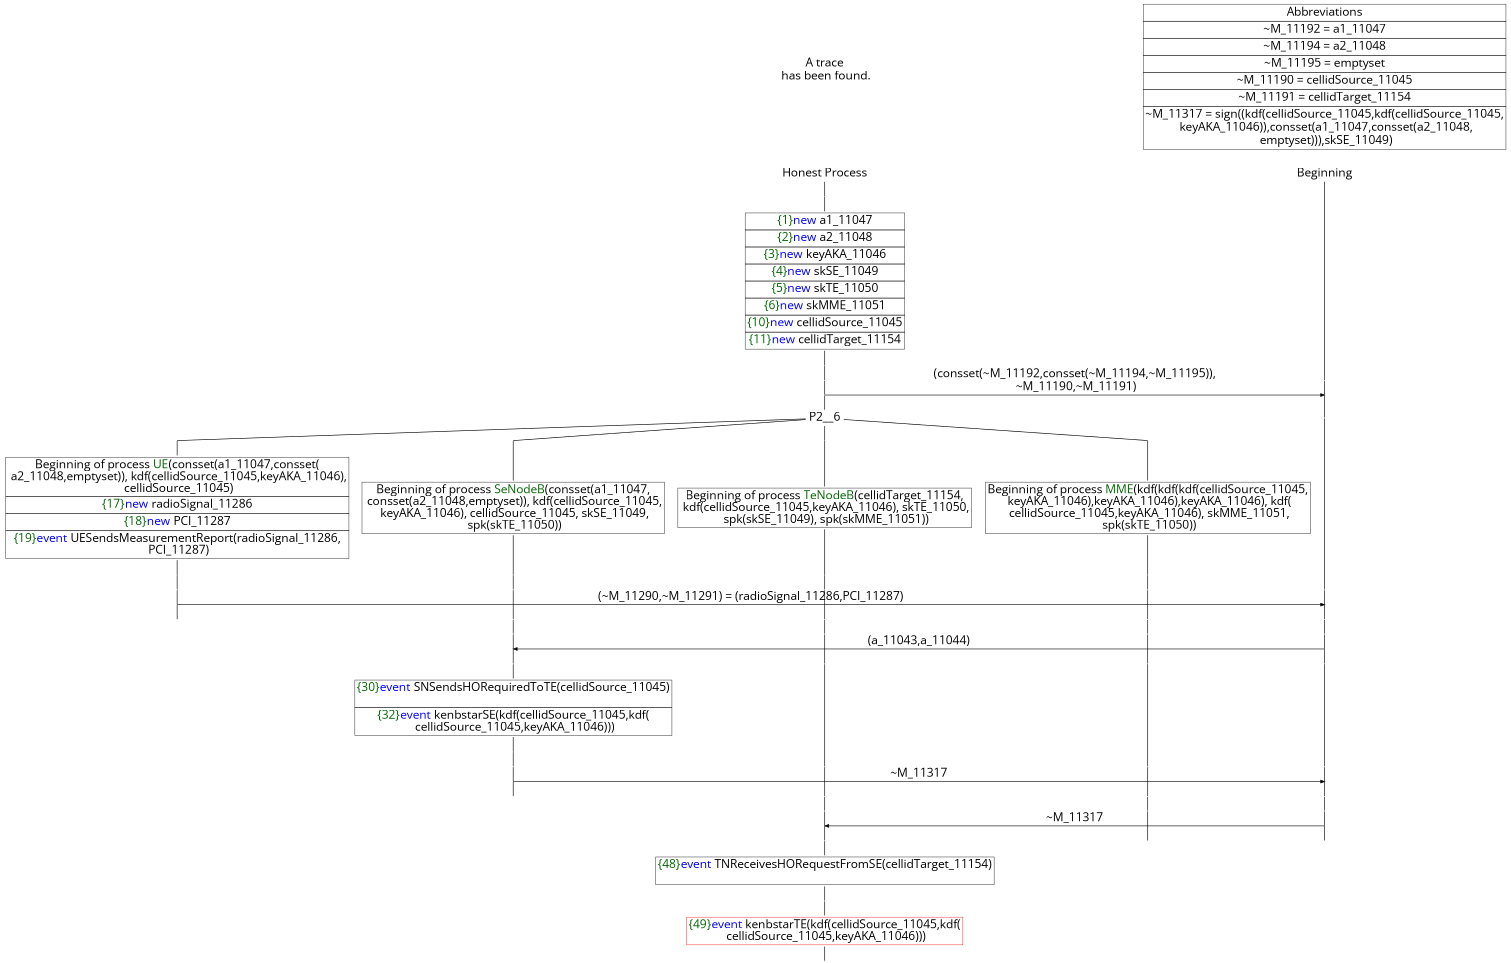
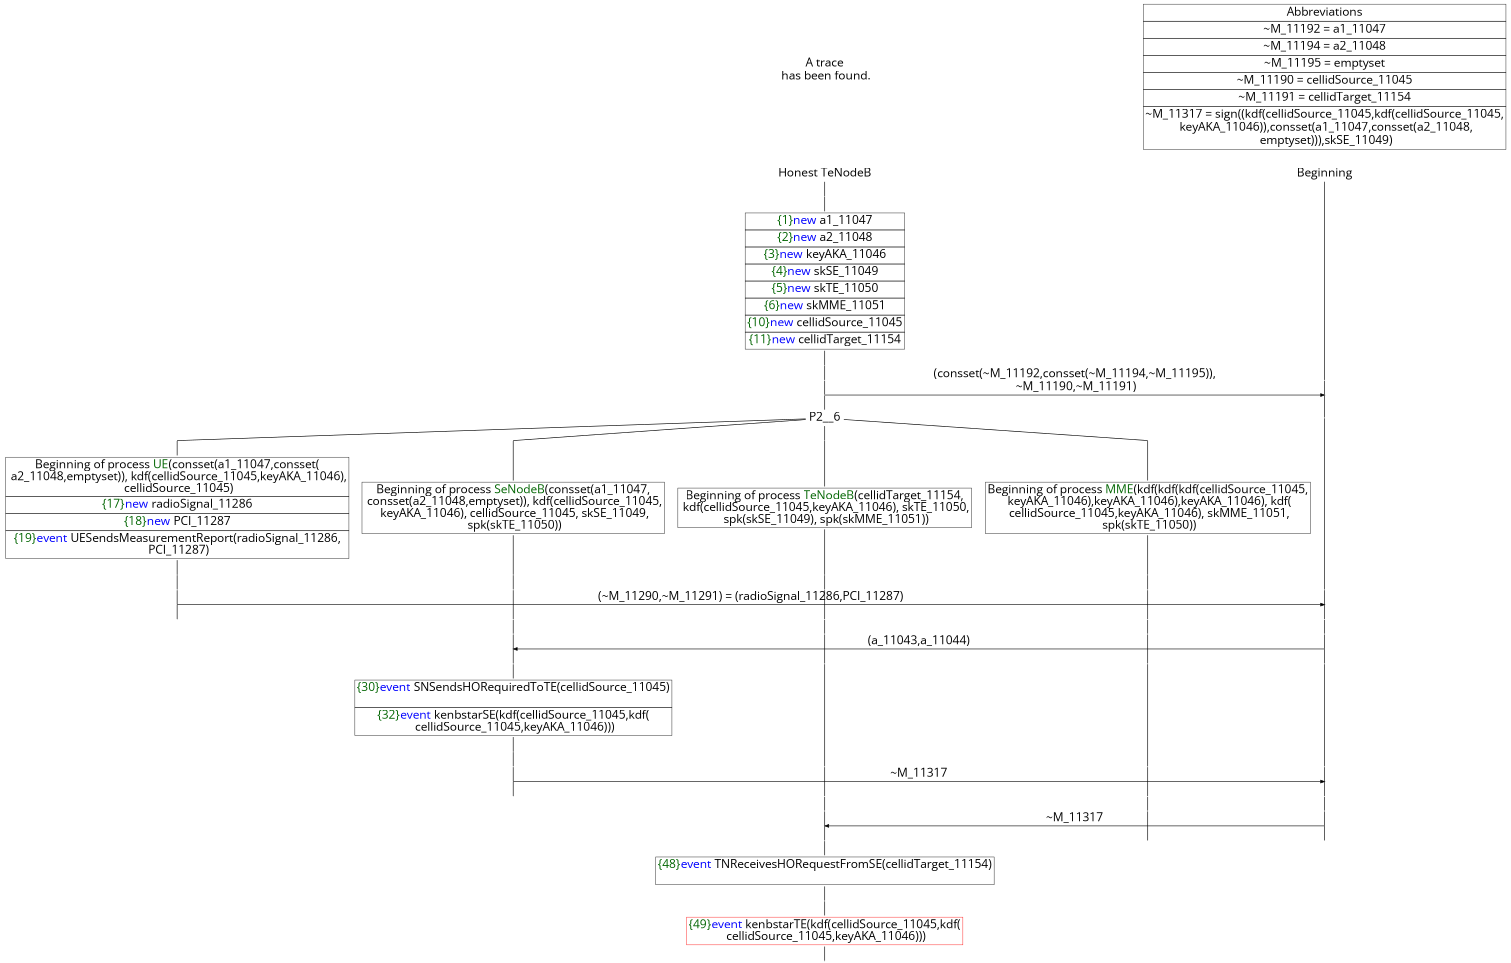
node "Honest Process": label "Honest Process" -> "Honest TeNodeB"
